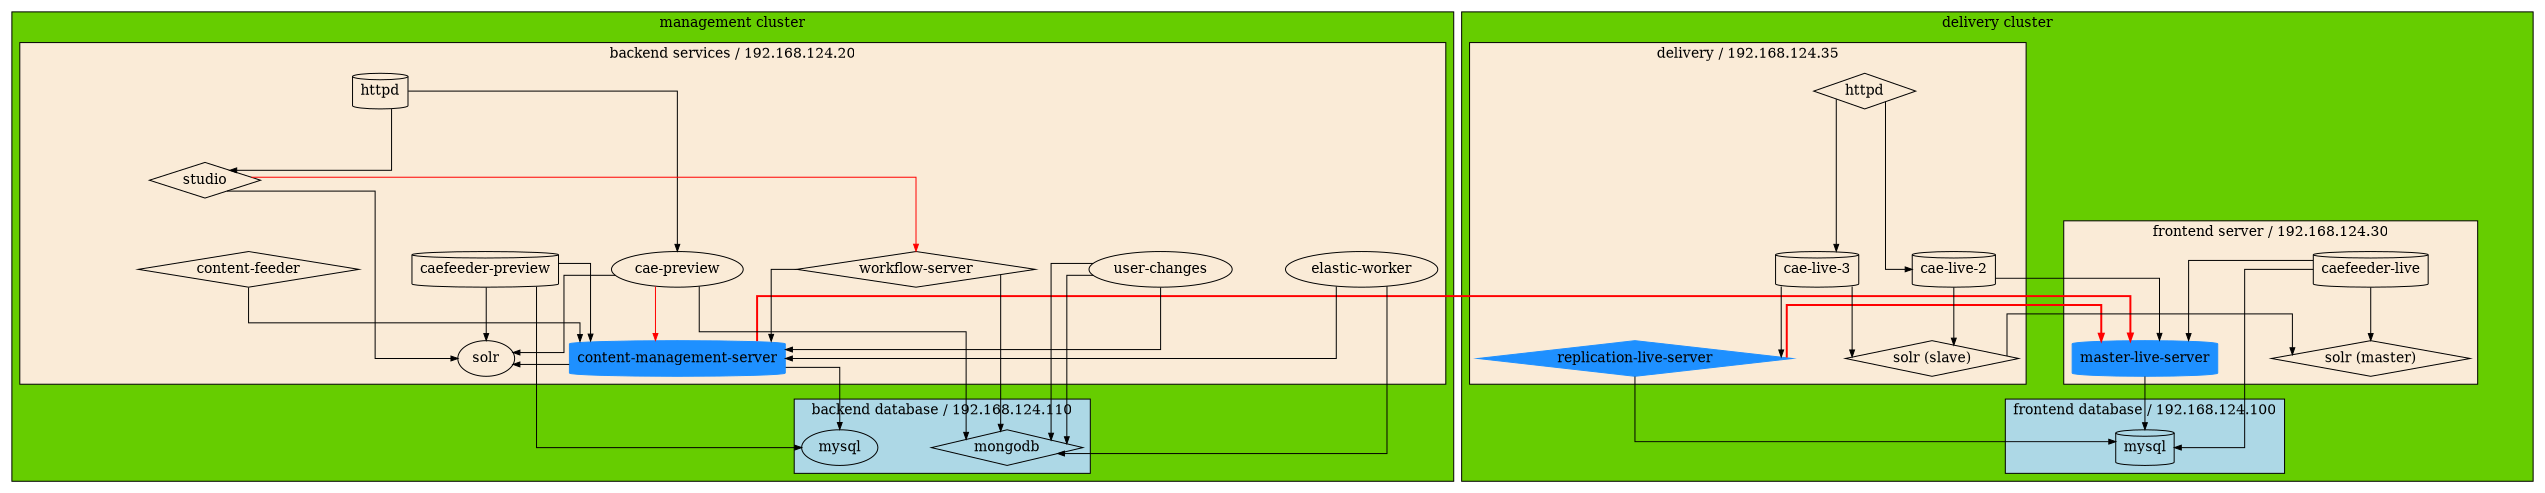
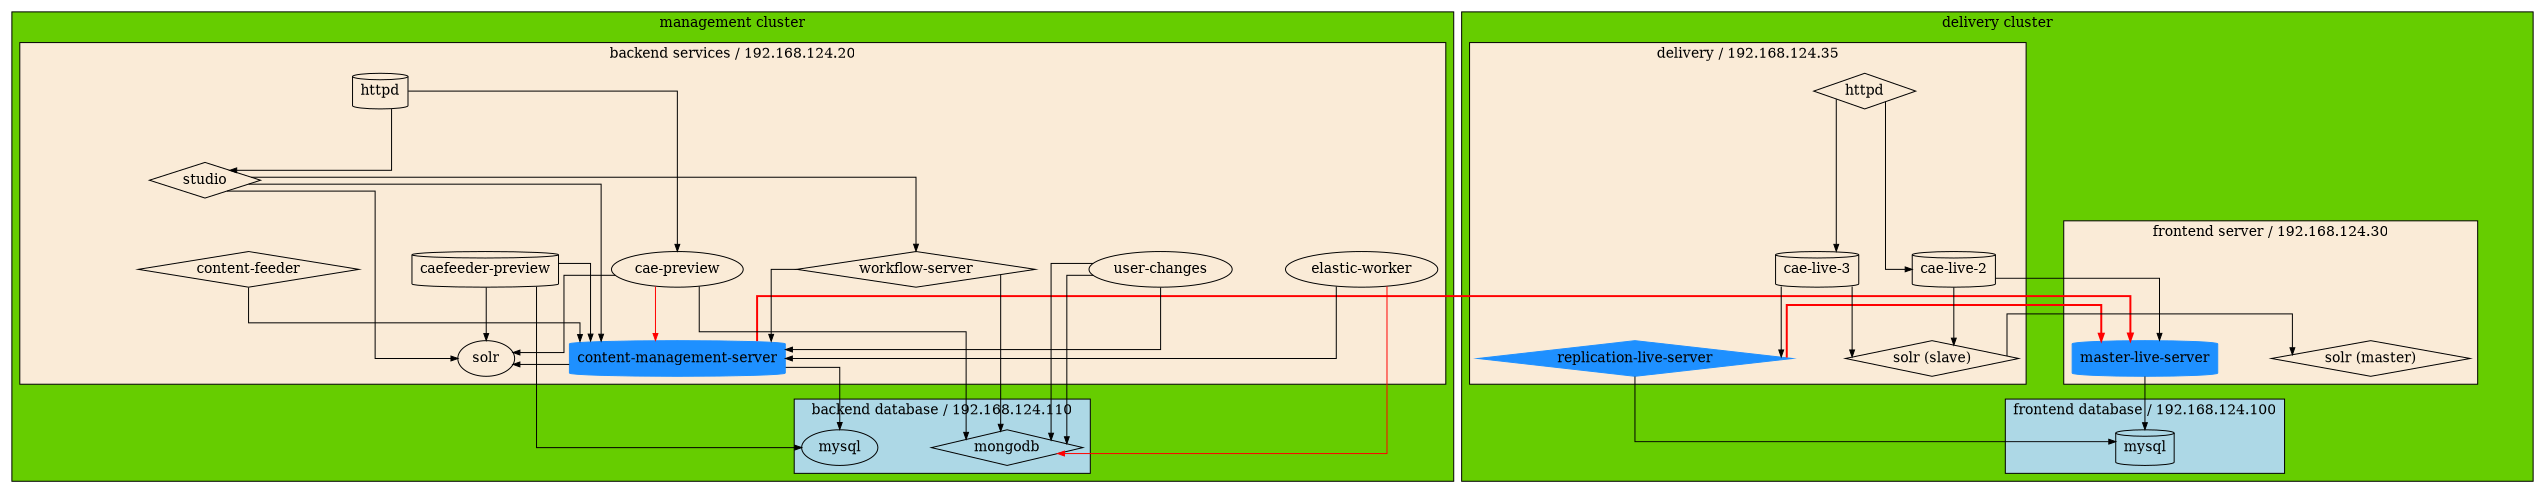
edge "studio" -> "workflow-server": color red -> black
edge "studio" -> "content-management-server": added
node "caefeeder-live": removed
edge "elastic-worker" -> "mongodb": color black -> red
